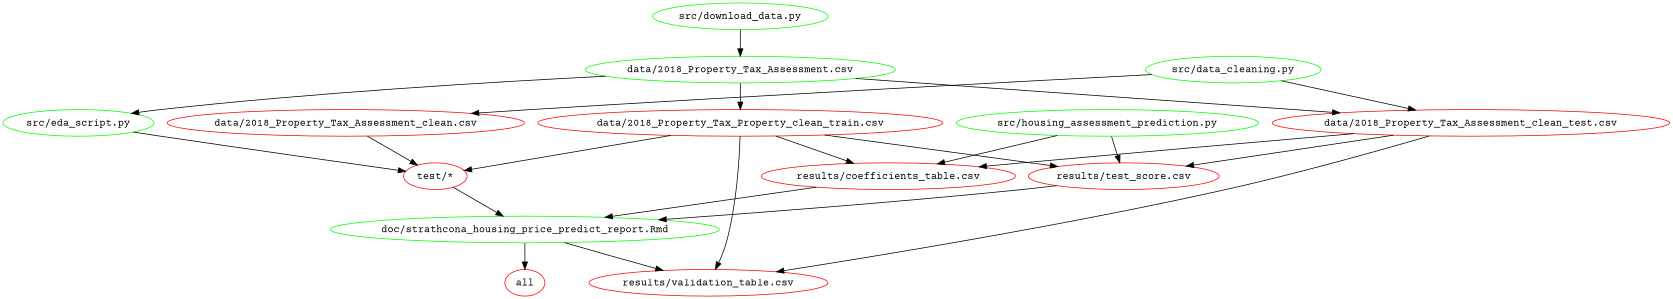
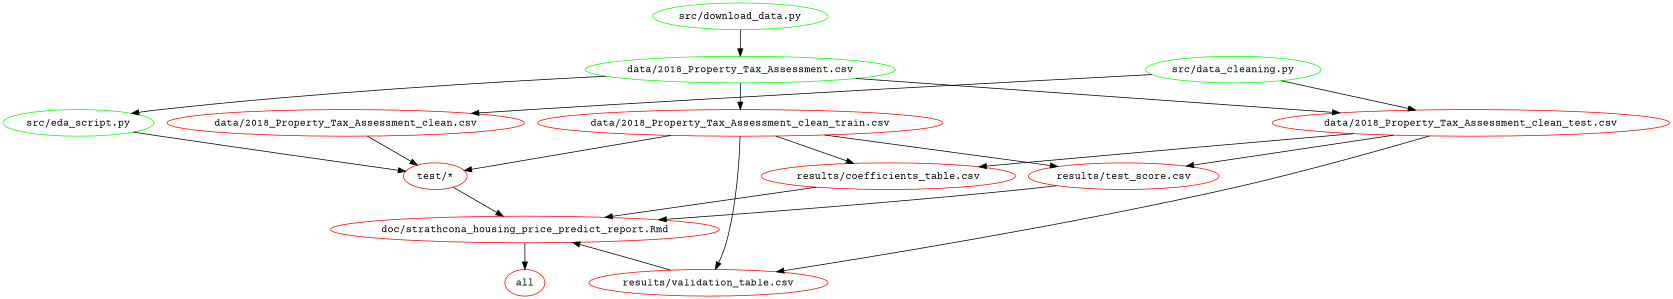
node "data/2018_Property_Tax_Property_clean_train.csv": label "data/2018_Property_Tax_Property_clean_train.csv" -> "data/2018_Property_Tax_Assessment_clean_train.csv"
node "src/housing_assessment_prediction.py": removed
node "doc/strathcona_housing_price_predict_report.Rmd": color green -> red
edge "doc/strathcona_housing_price_predict_report.Rmd" -> "results/validation_table.csv": reversed
